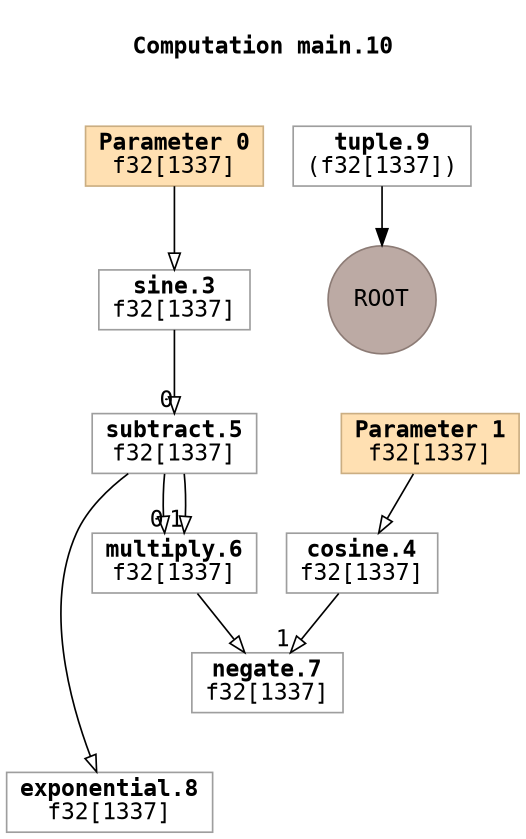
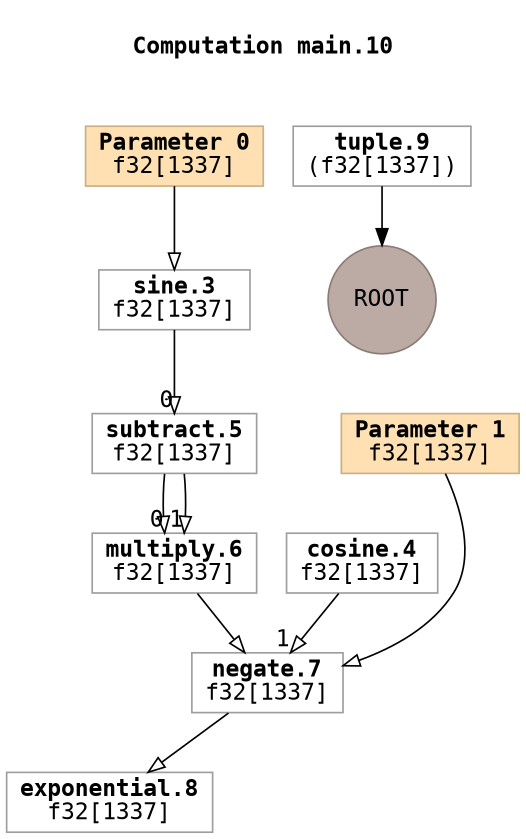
edge "Parameter 1" -> "cosine.4": now "Parameter 1" -> "negate.7"
edge "subtract.5" -> "exponential.8": now "negate.7" -> "exponential.8"
